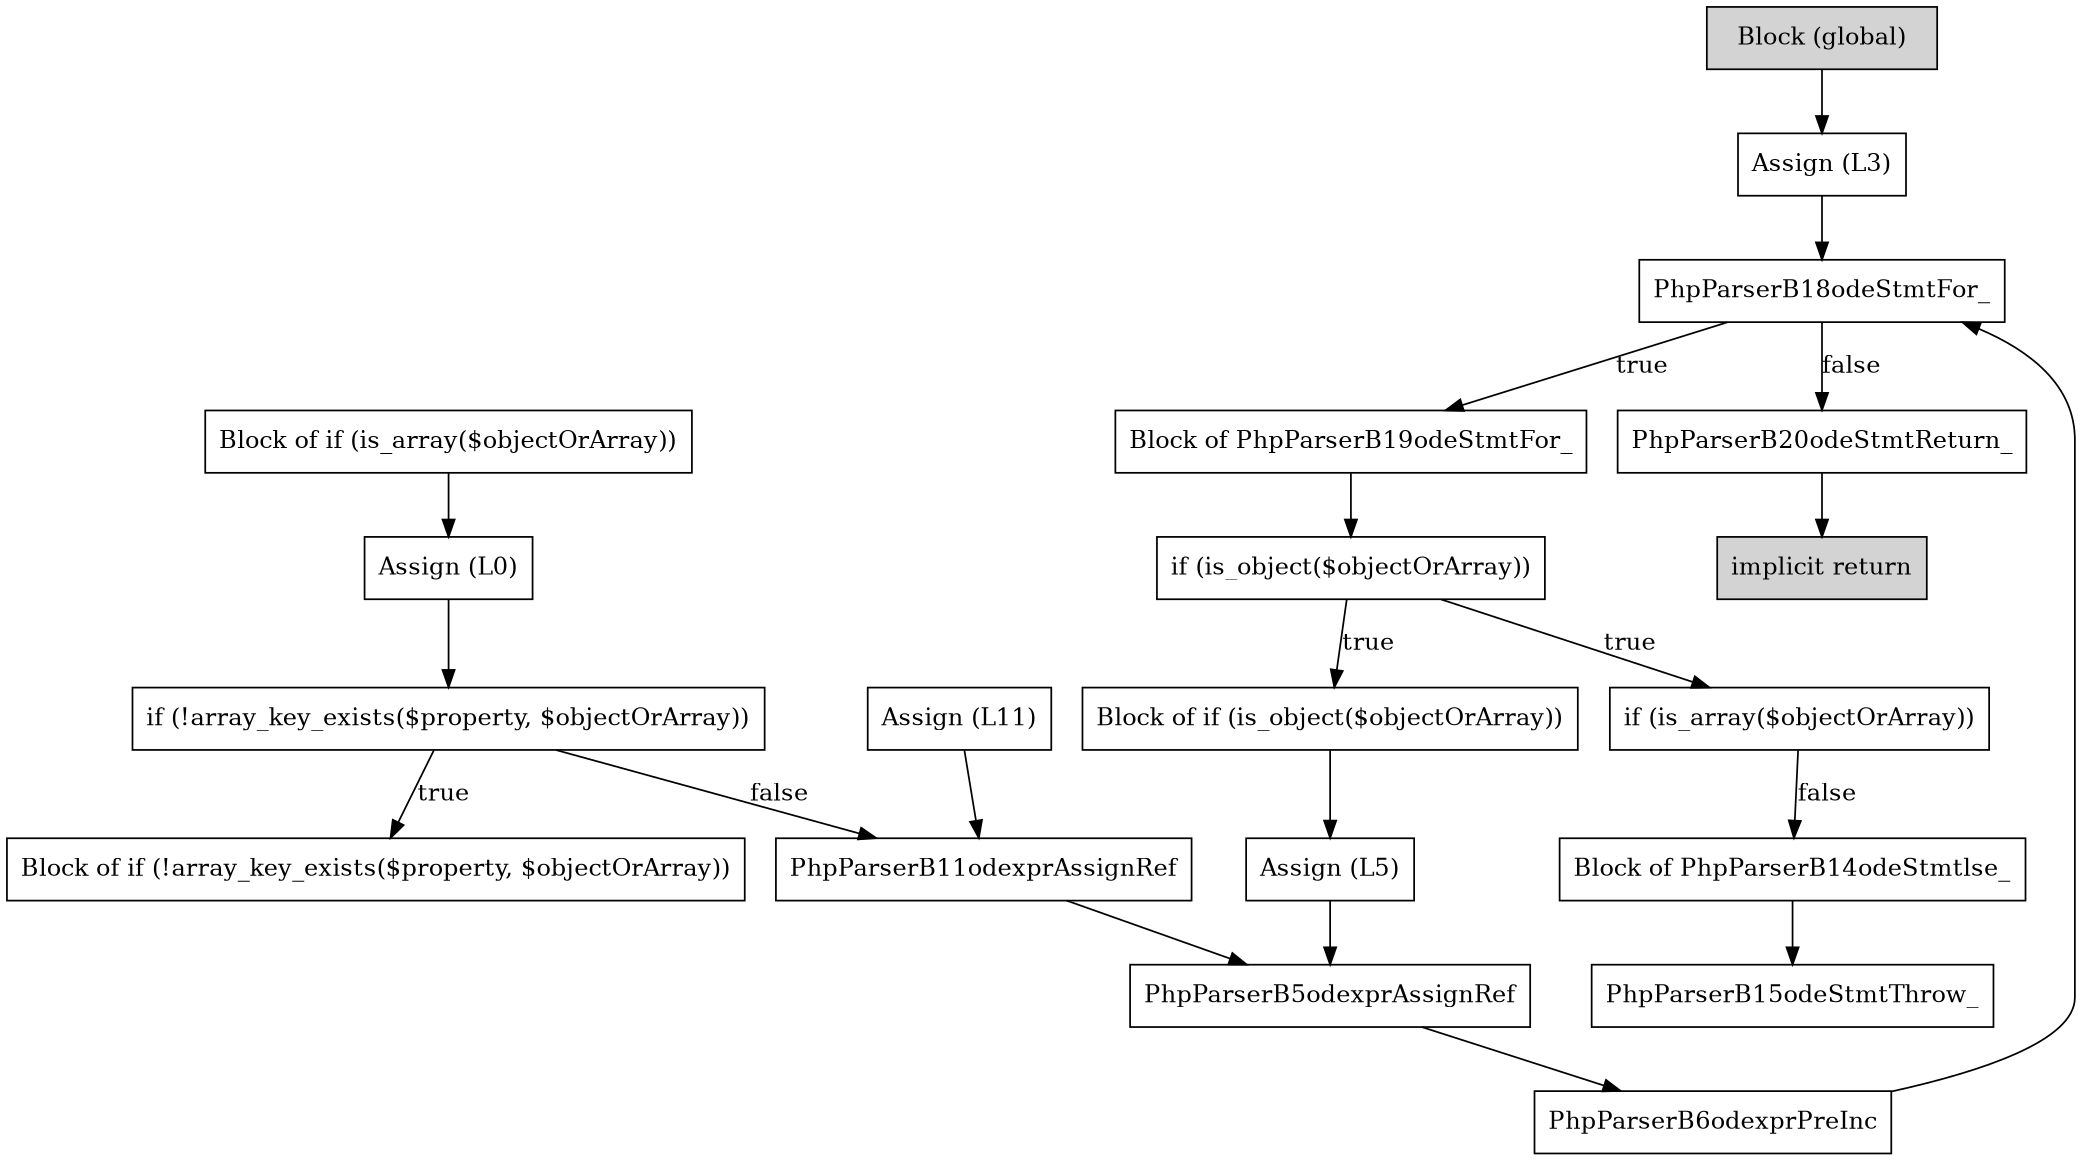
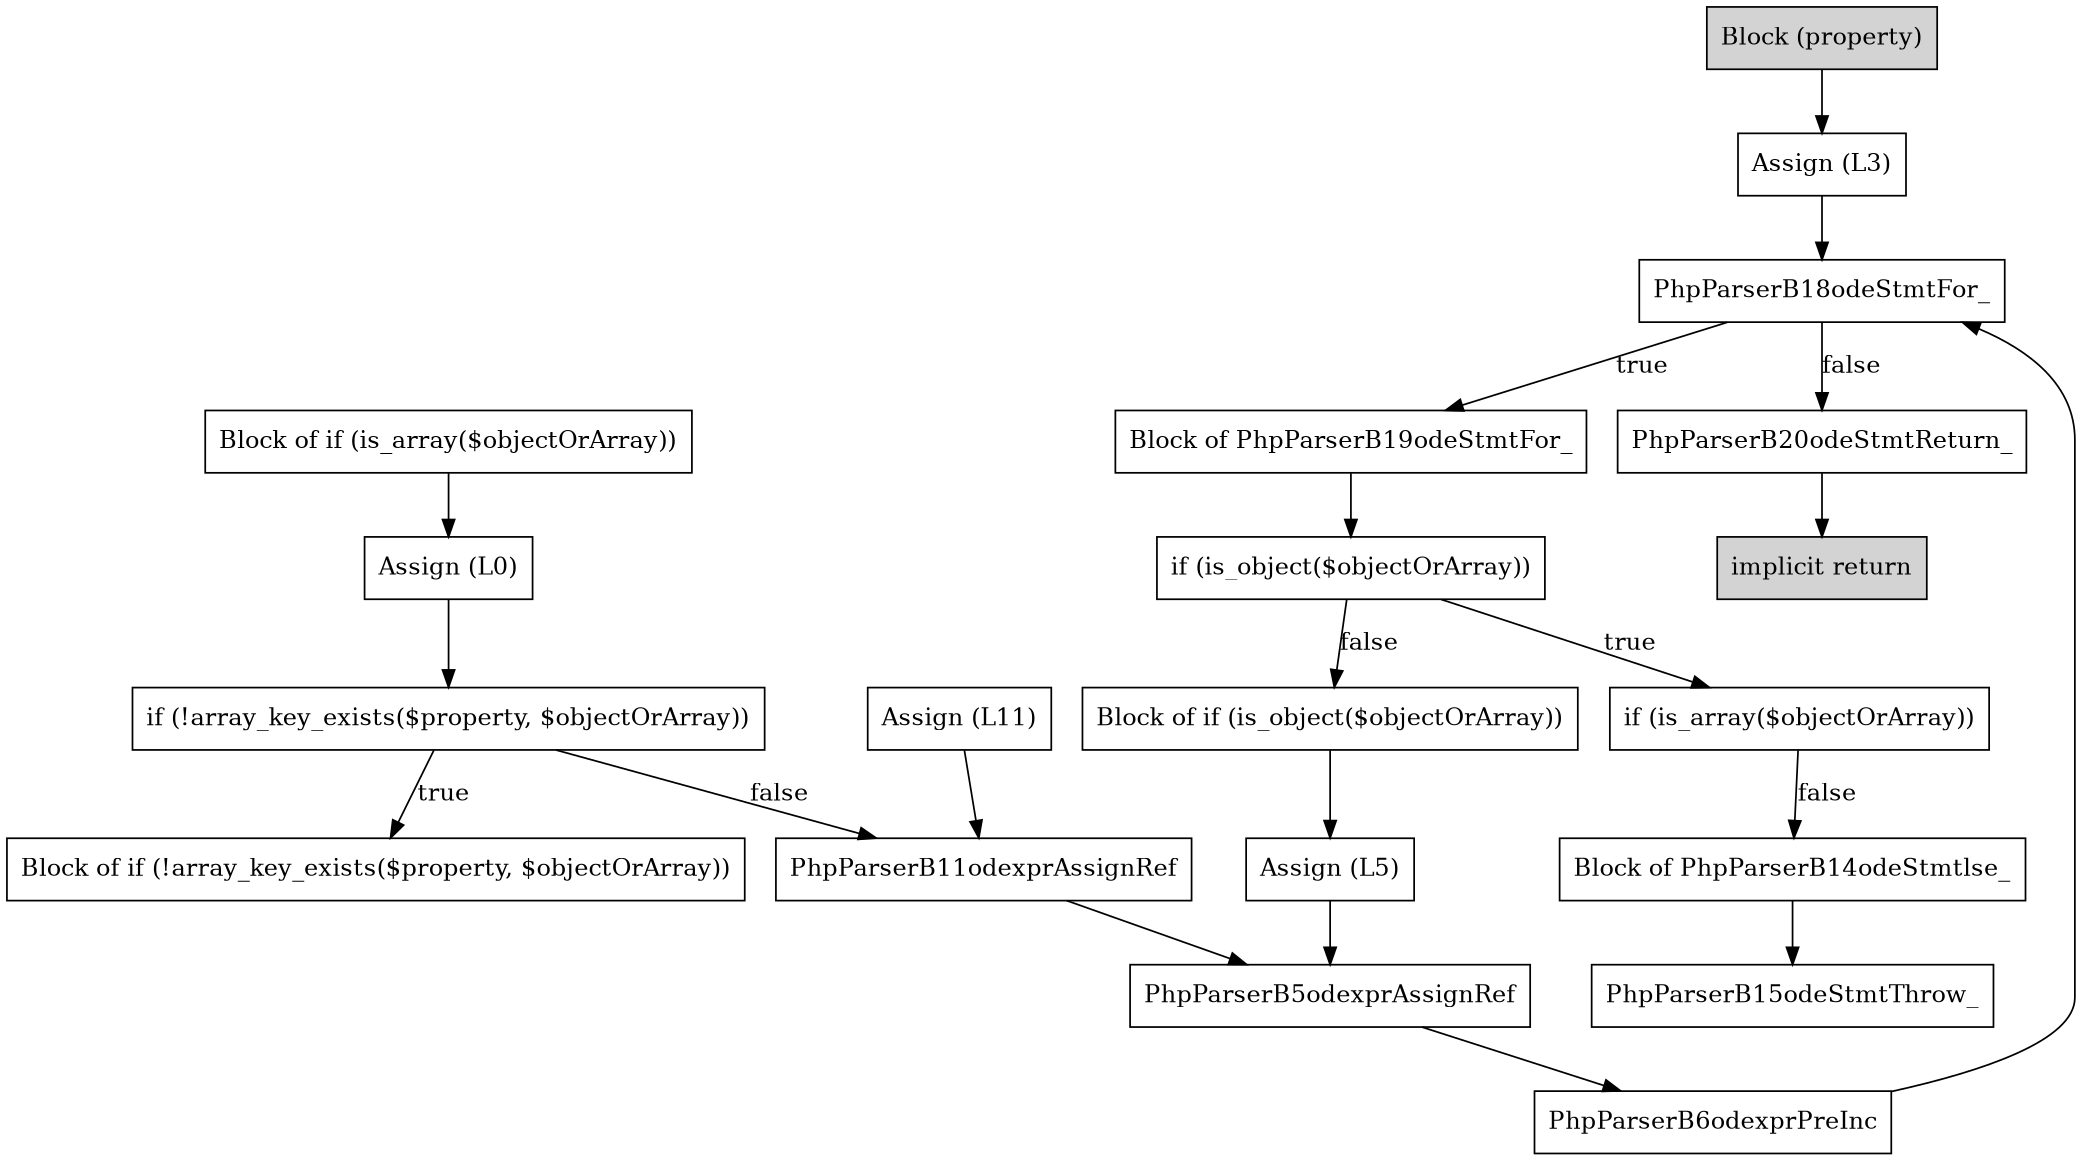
node "Block (global)": label "Block (global)" -> "Block (property)"
edge "if (is_object($objectOrArray))" -> "Block of if (is_object($objectOrArray))": label "true" -> "false"
